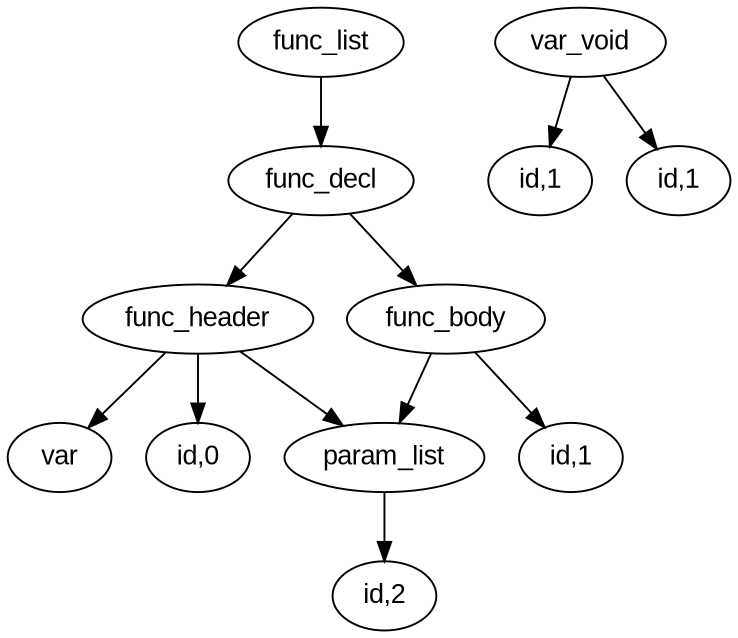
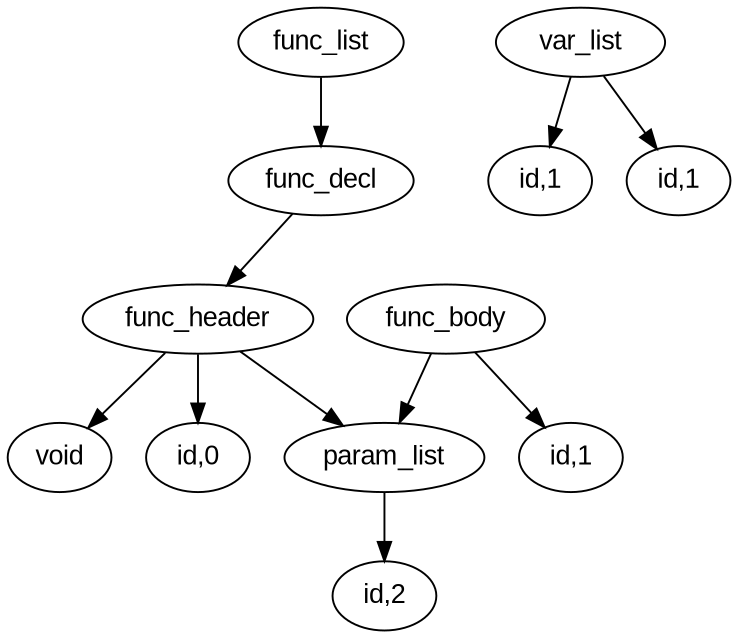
node "var_void": label "var_void" -> "var_list"
edge "func_decl" -> "func_body": removed
node "var": label "var" -> "void"
